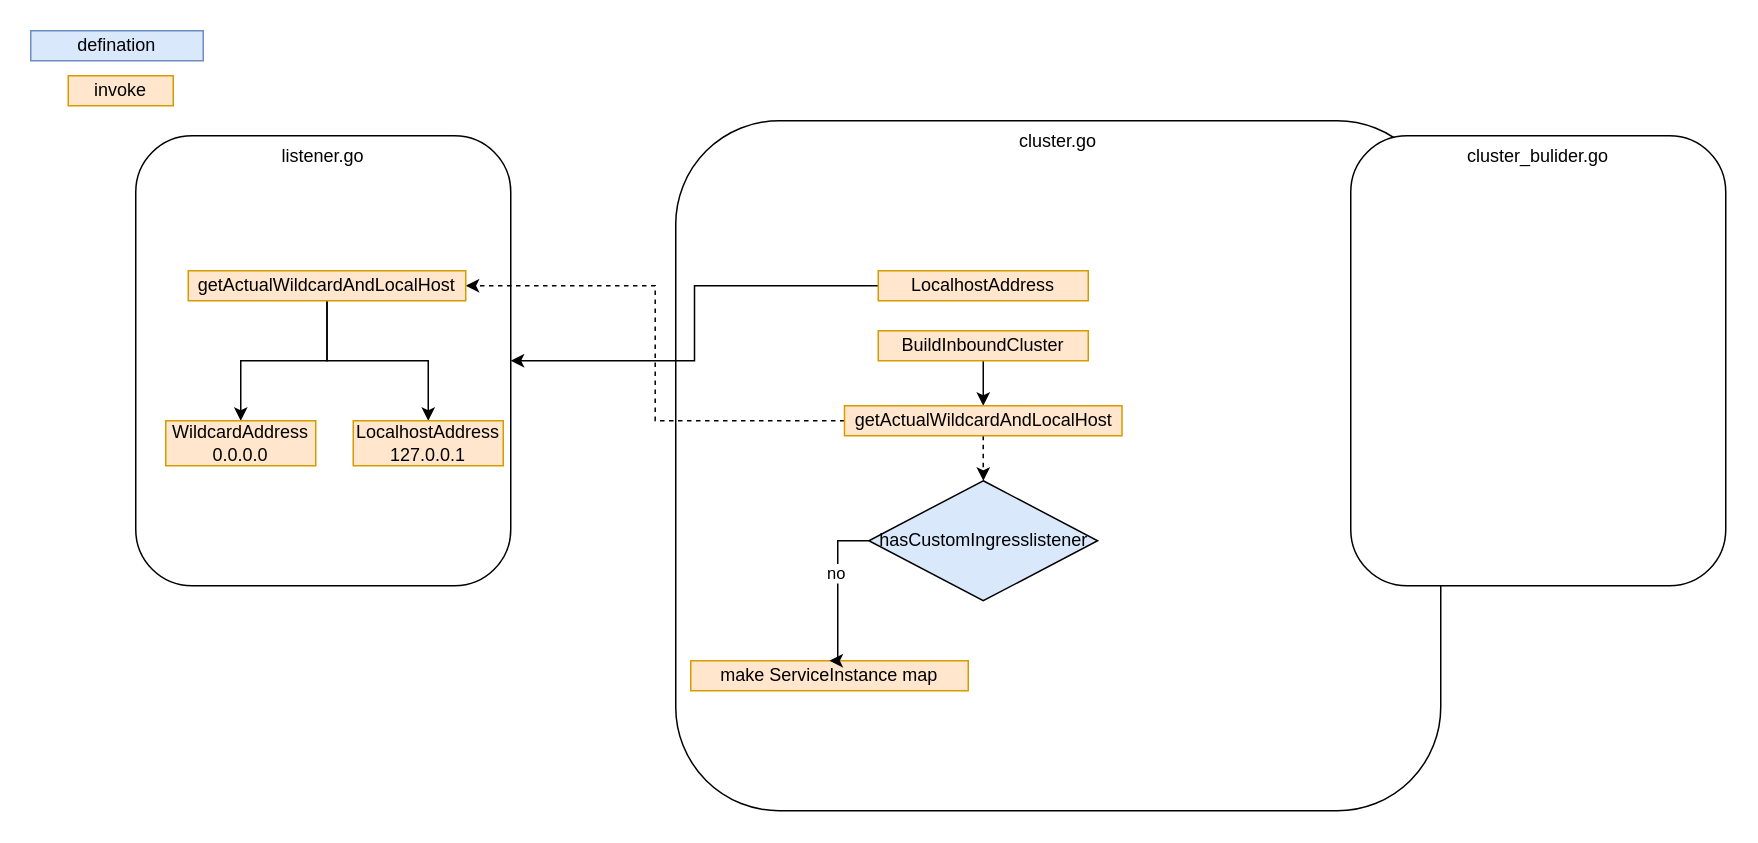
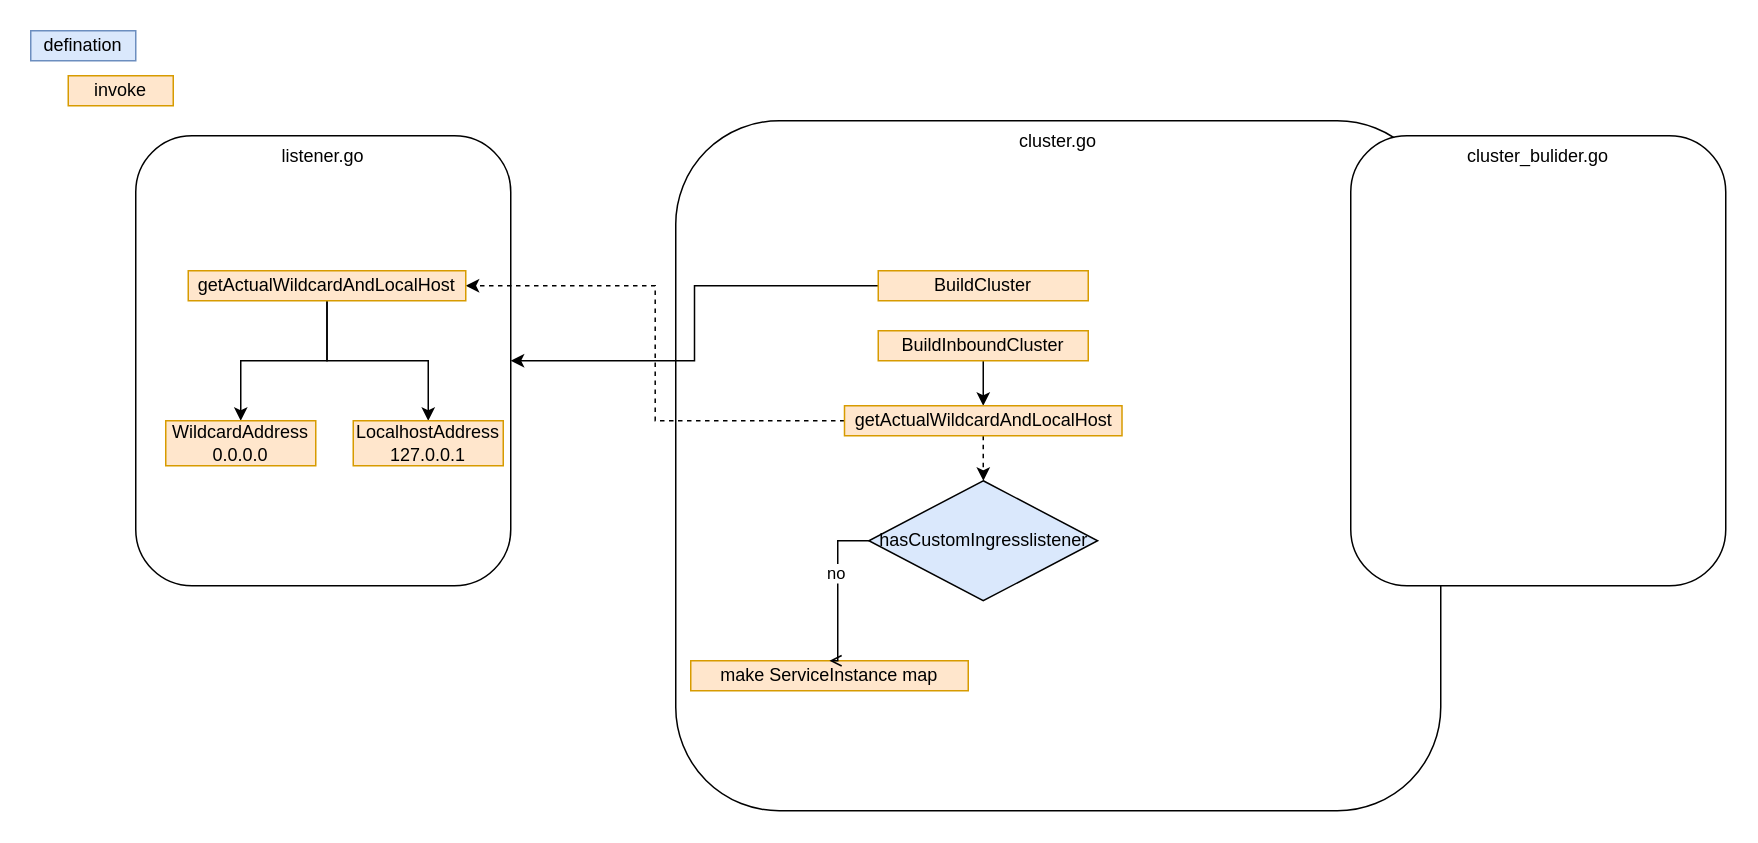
node "defination": size 173x30 -> 105x30
node "LocalhostAddress": label "LocalhostAddress" -> "BuildCluster"
edge "hasCustomIngresslistener" -> "make ServiceInstance map": arrowhead classic -> open
